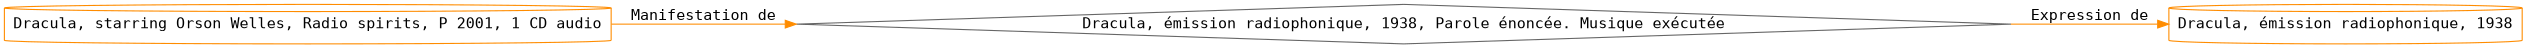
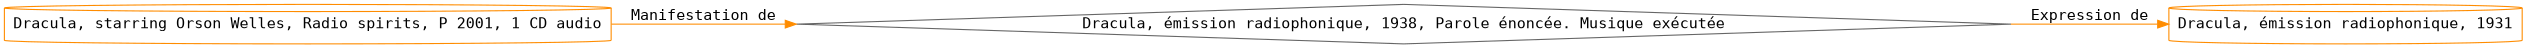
node "Dracula, émission radiophonique, 1938": label "Dracula, émission radiophonique, 1938" -> "Dracula, émission radiophonique, 1931"
